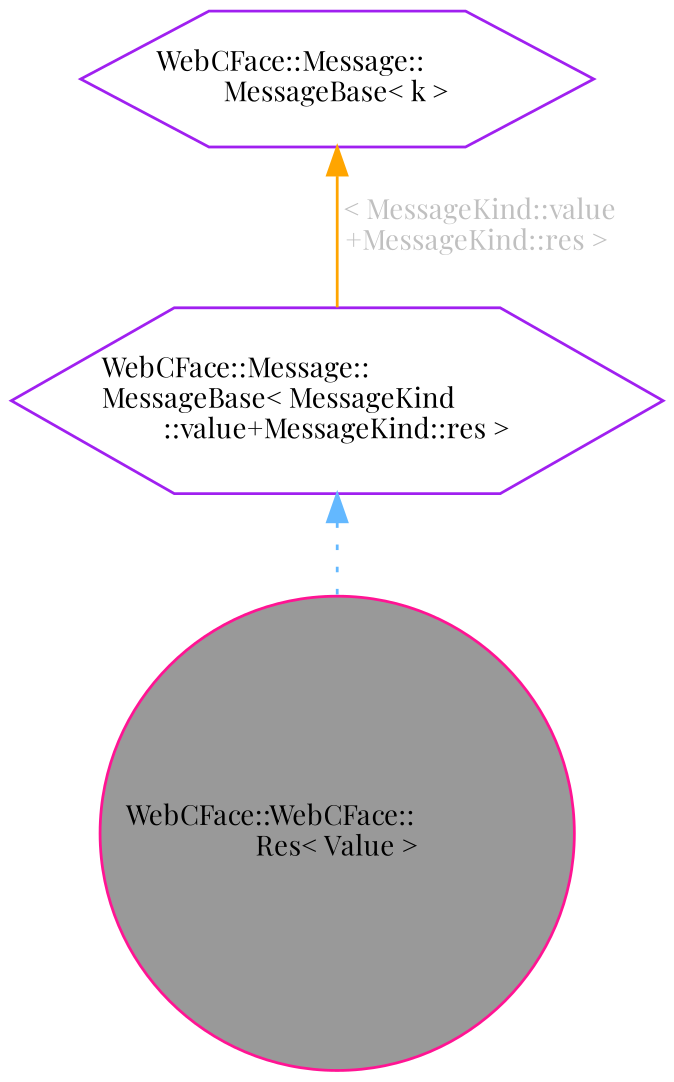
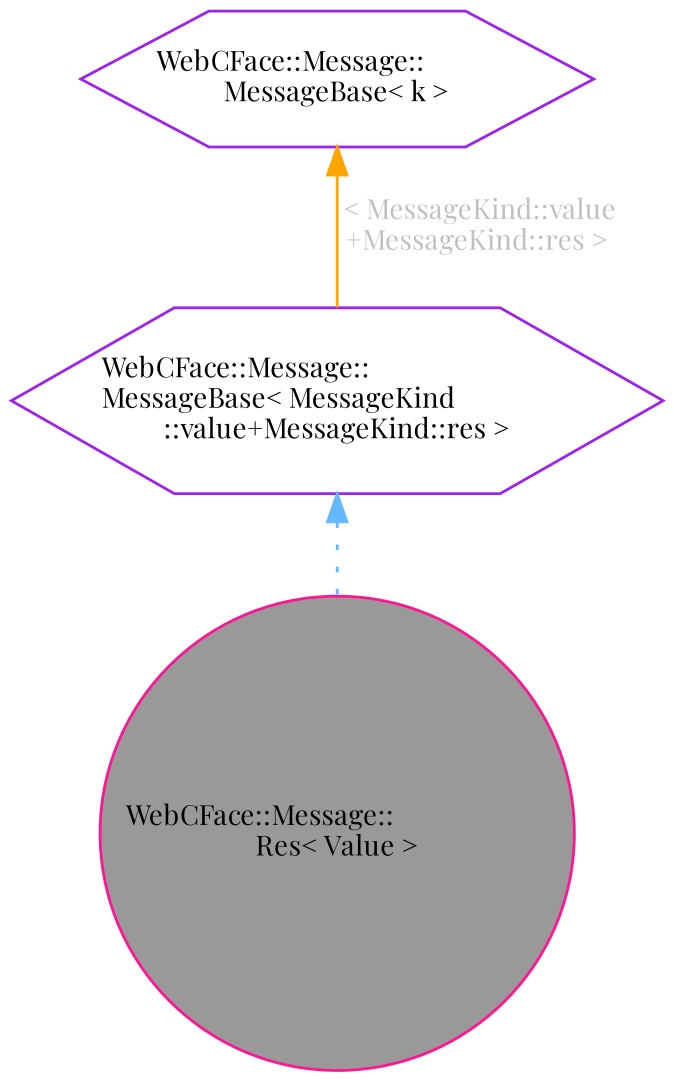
node "WebCFace::WebCFace:: Res< Value >": label "WebCFace::WebCFace:: Res< Value >" -> "WebCFace::Message:: Res< Value >"
